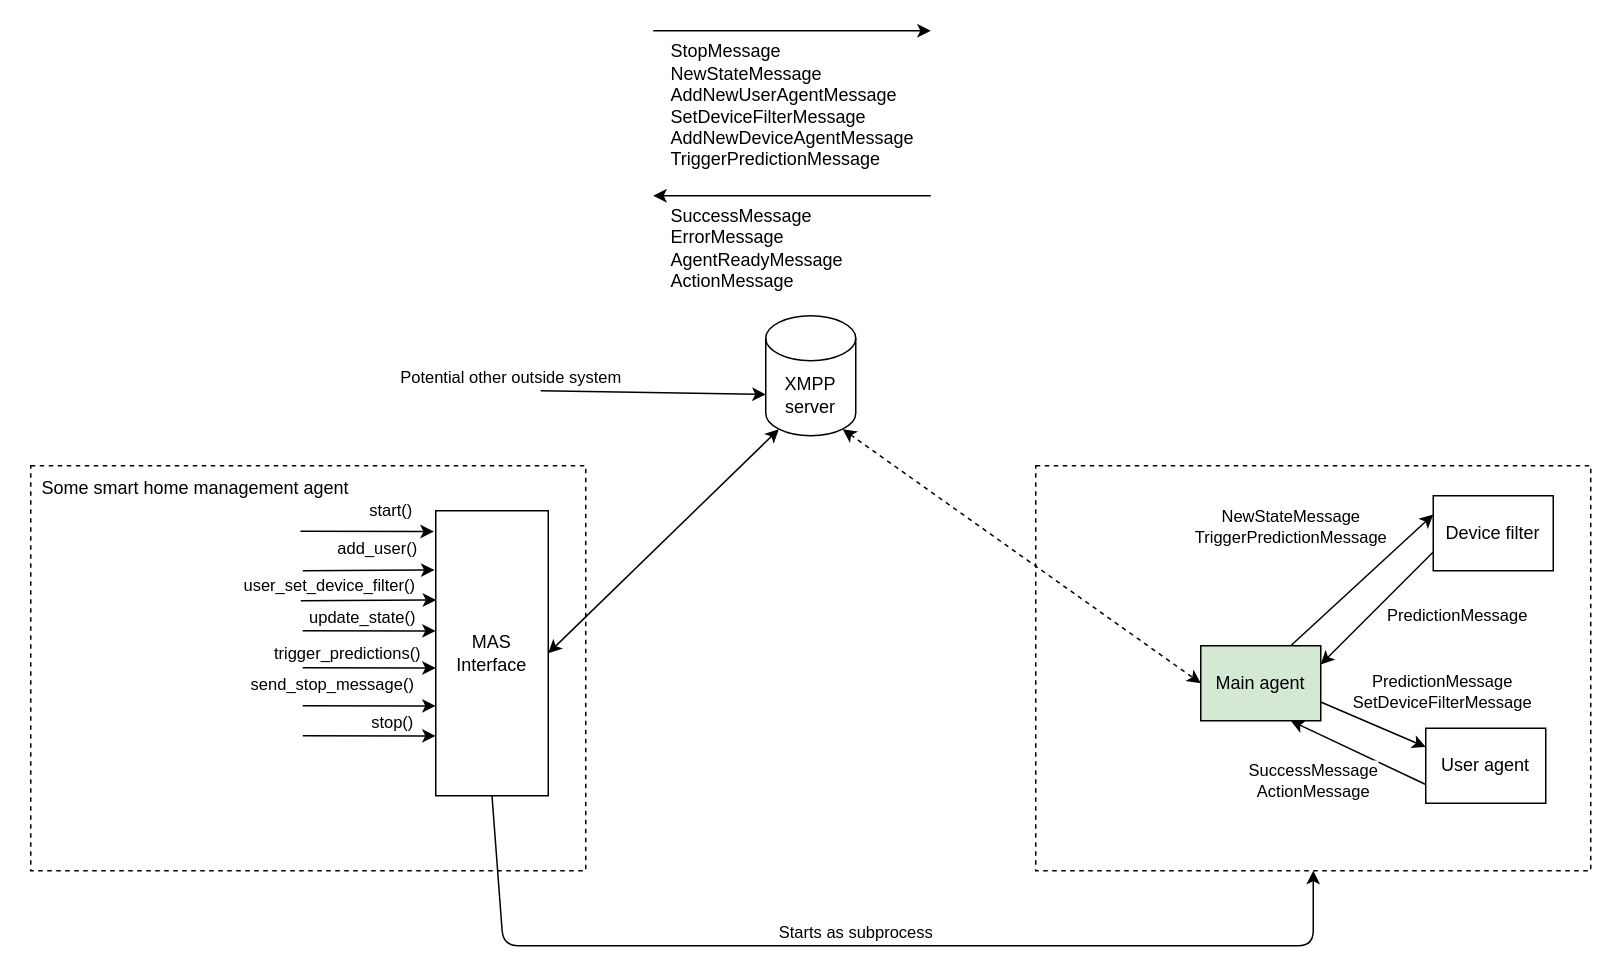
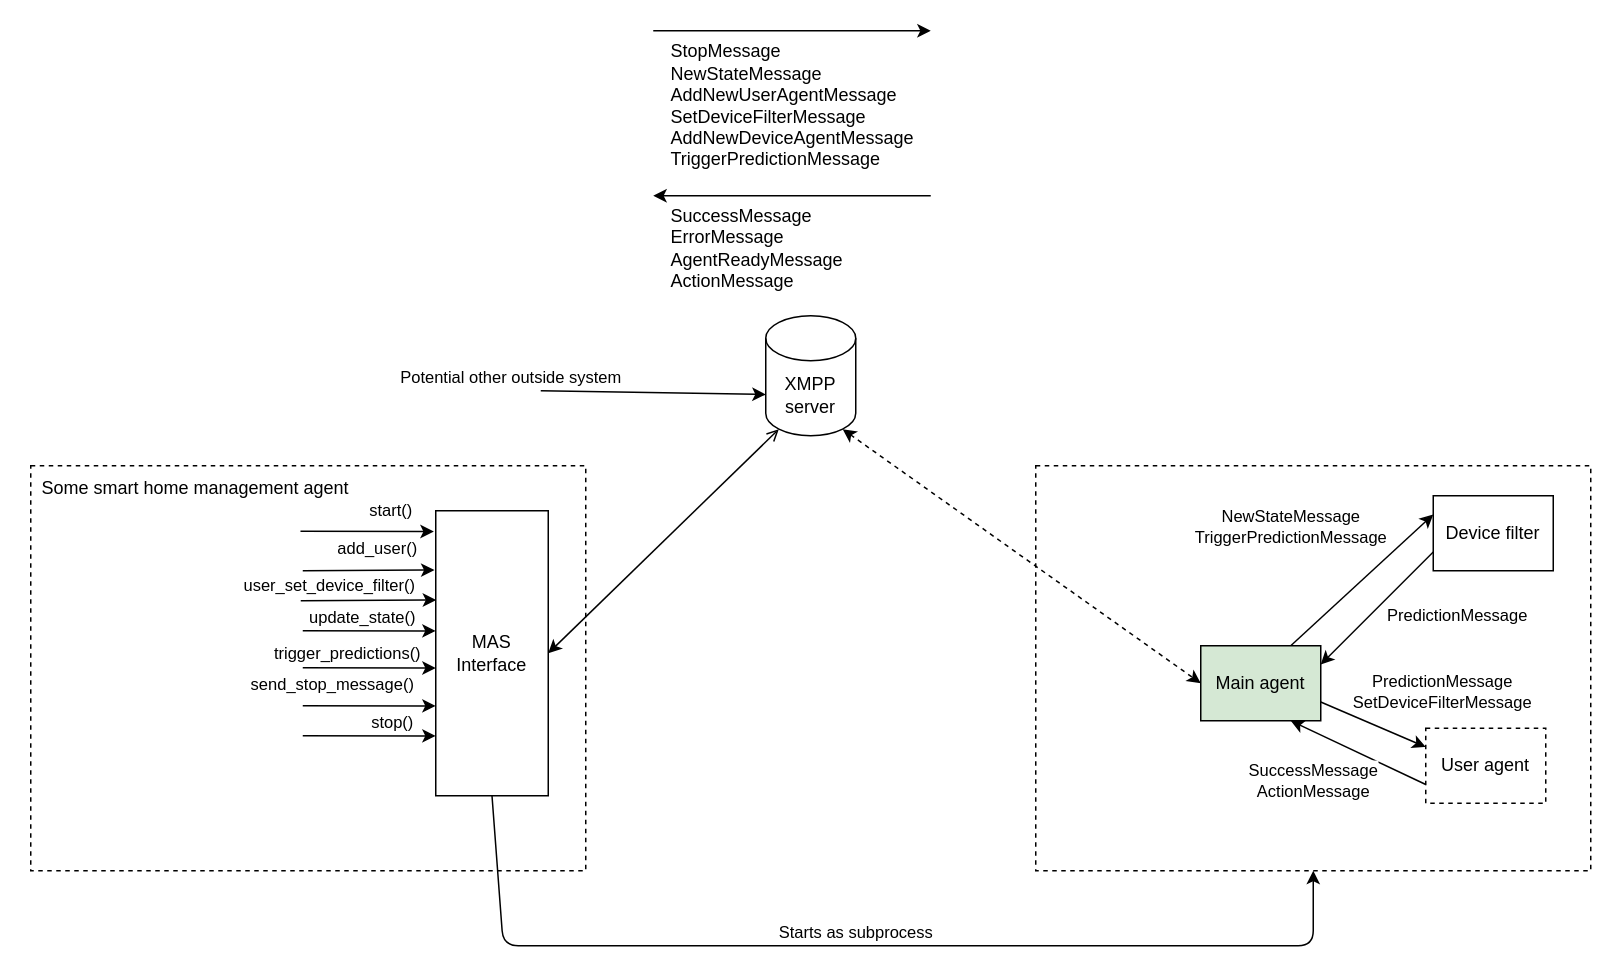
edge "XMPP server" -- "MAS Interface": arrowhead classic -> open
node "User agent": style solid -> dashed
